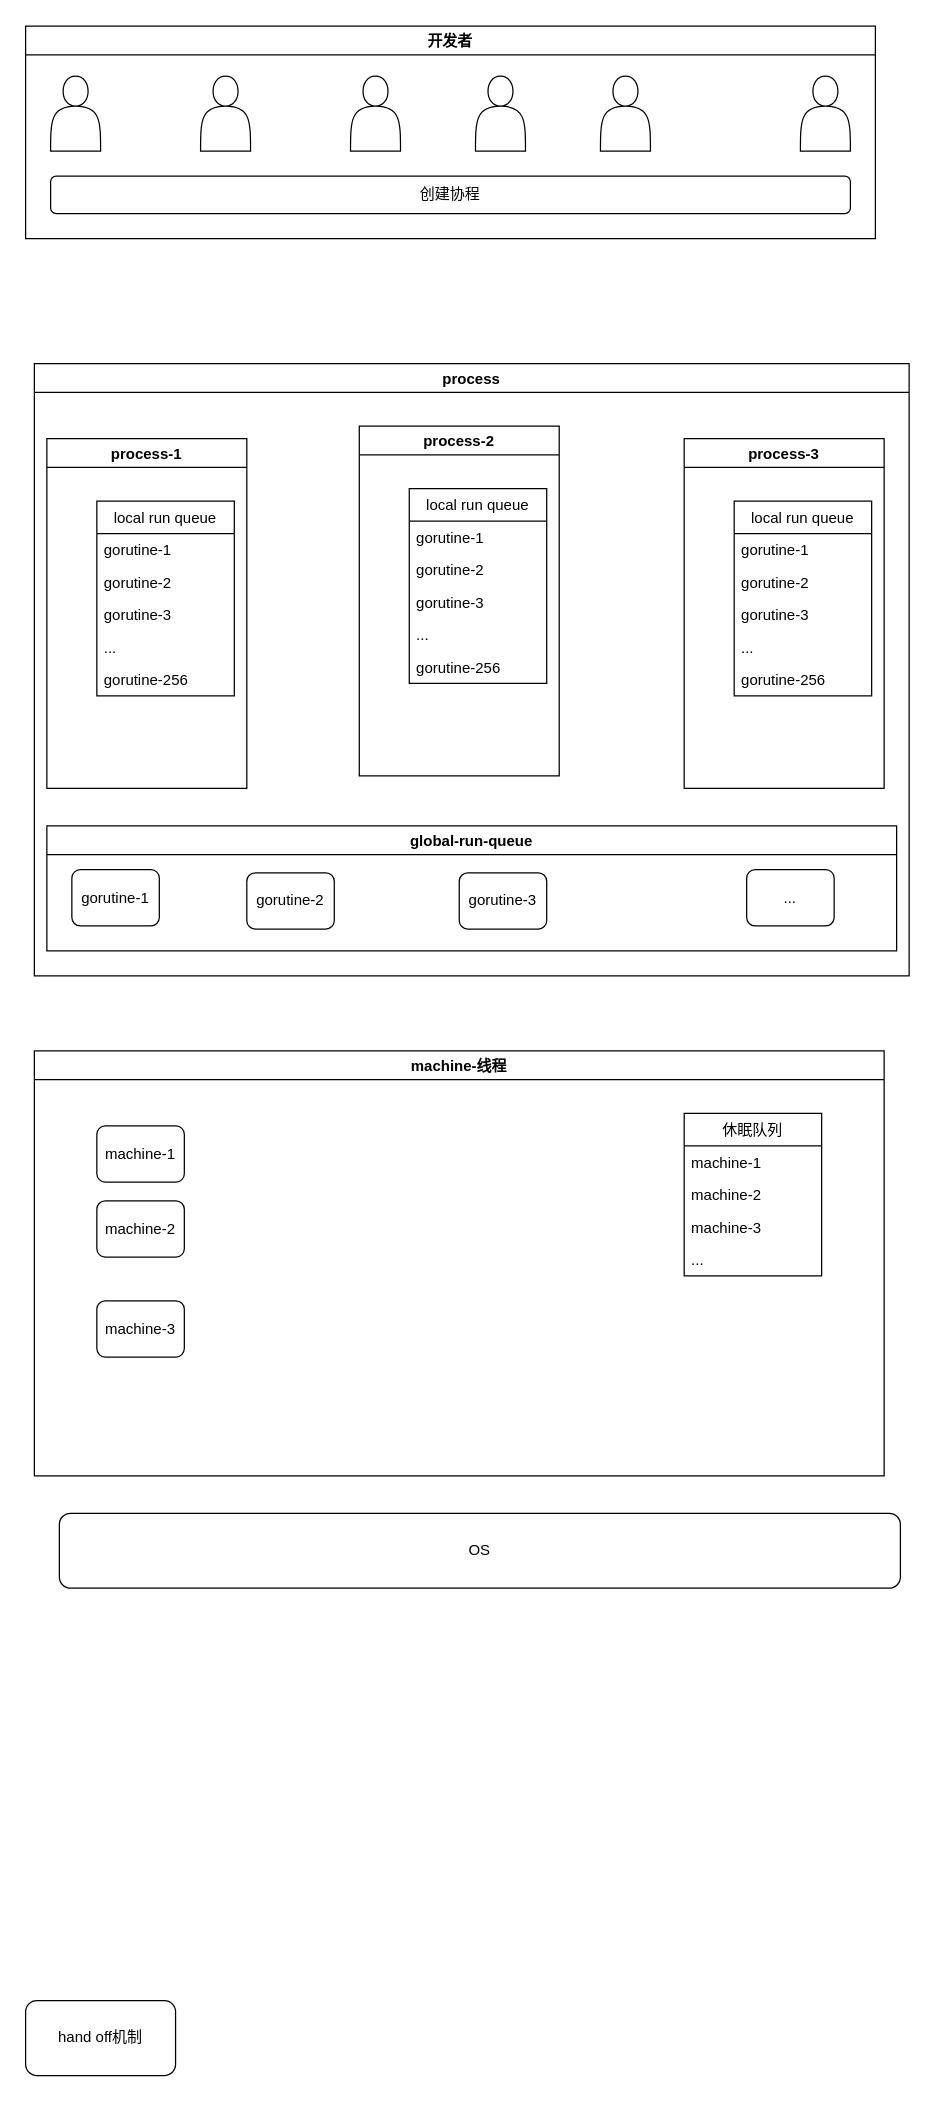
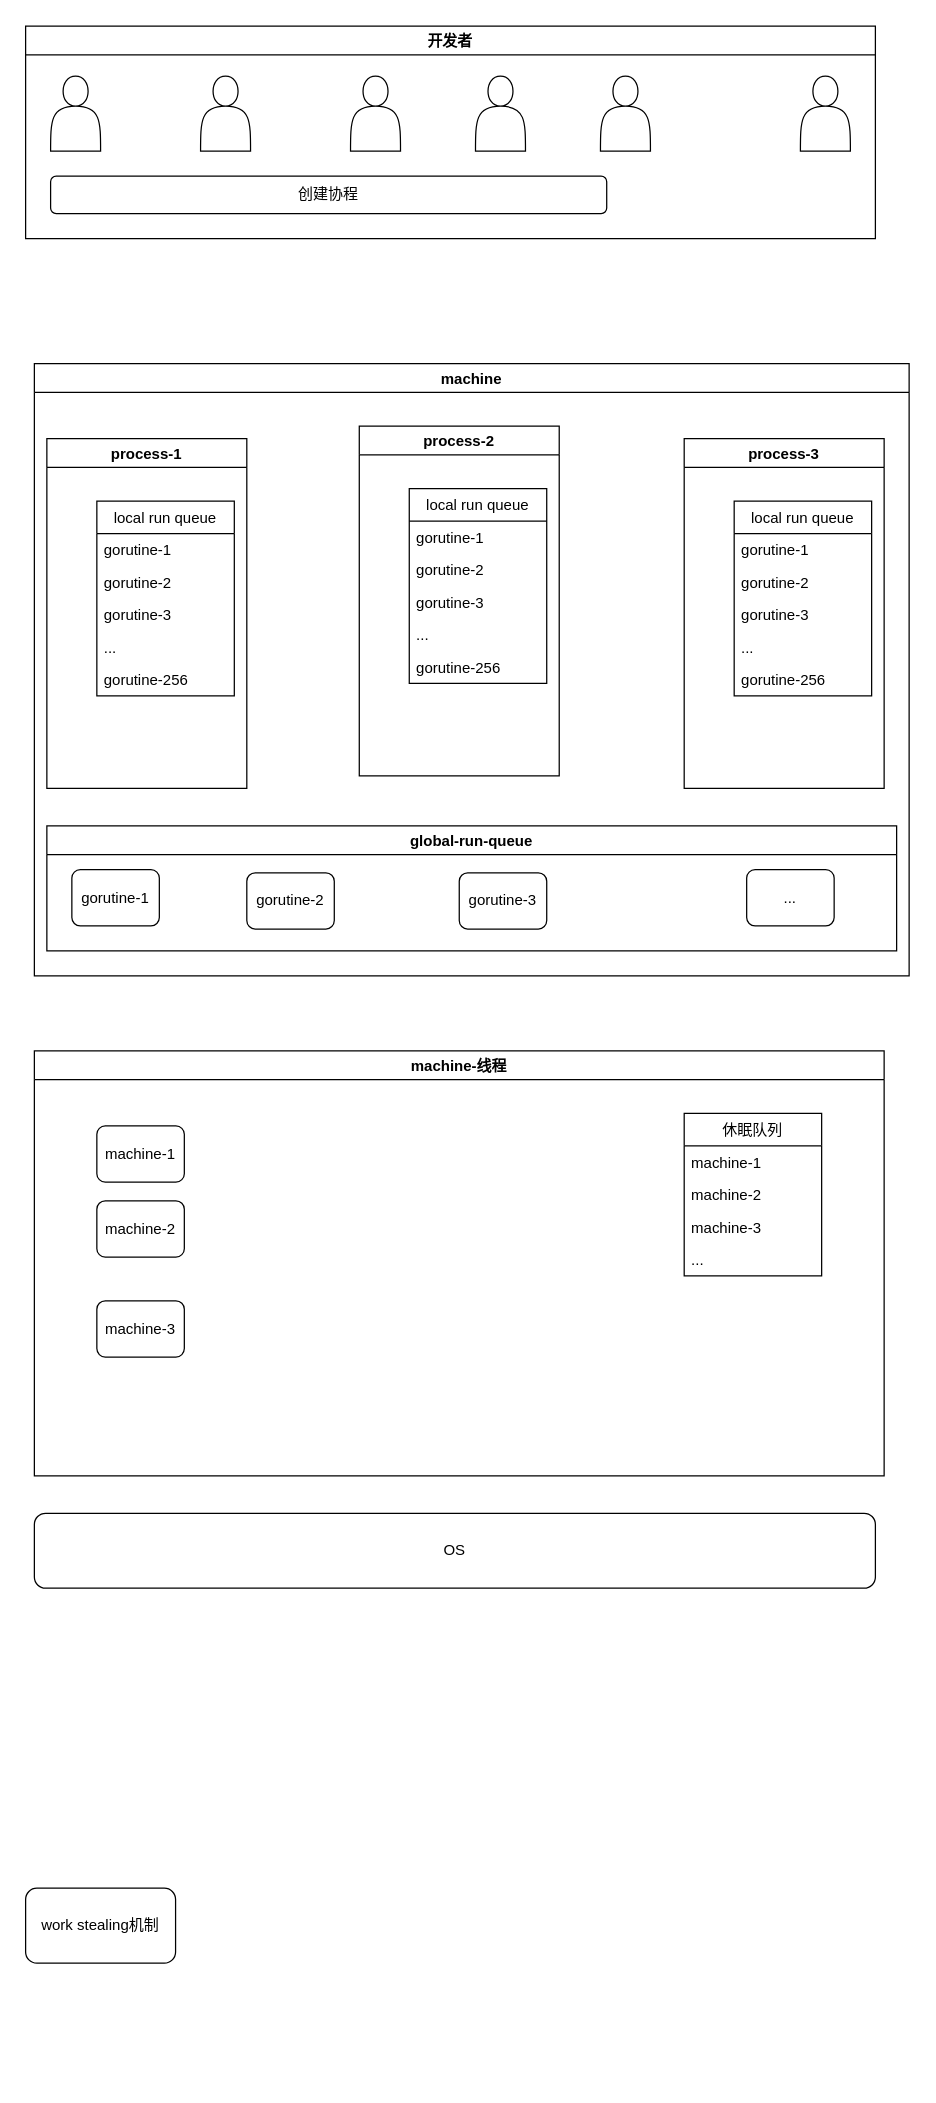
node "创建协程": size 800x38 -> 556x38
node "process": label "process" -> "machine"
node "OS": moved (480, 1551) -> (455, 1551)
node "work stealing机制": added
node "hand off机制": removed
